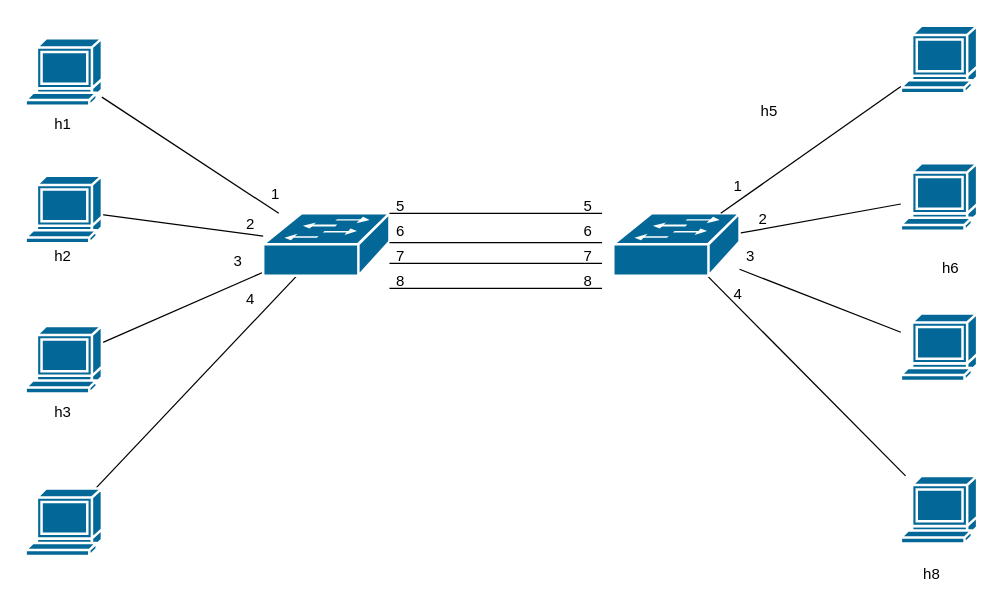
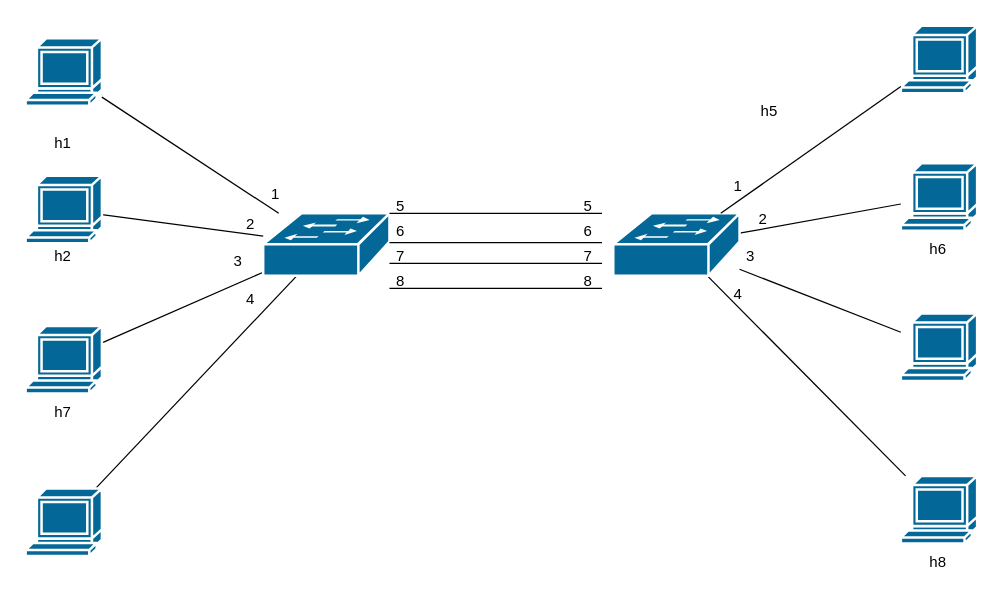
node "h1": moved (63, 124) -> (63, 143)
node "h6": moved (951, 268) -> (938, 249)
node "h3": label "h3" -> "h7"
node "h8": moved (932, 574) -> (938, 562)
